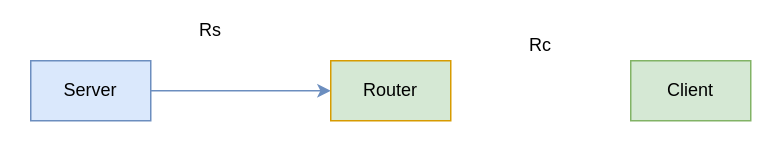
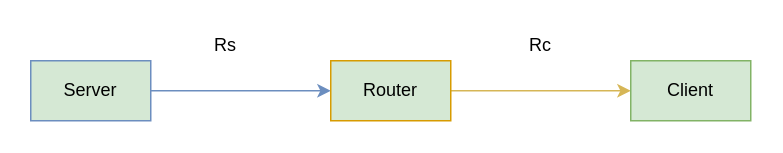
node "Rs": moved (211, 31) -> (226, 46)
node "Server": fillcolor #dae8fc -> #d5e8d4
edge "Router" -> "Client": added
